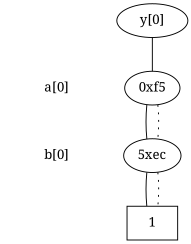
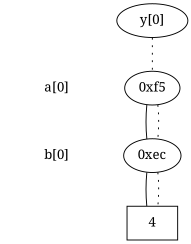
edge "y[0]" -- "0xf5": style solid -> dotted
node "5xec": label "5xec" -> "0xec"
node "1": label "1" -> "4"
